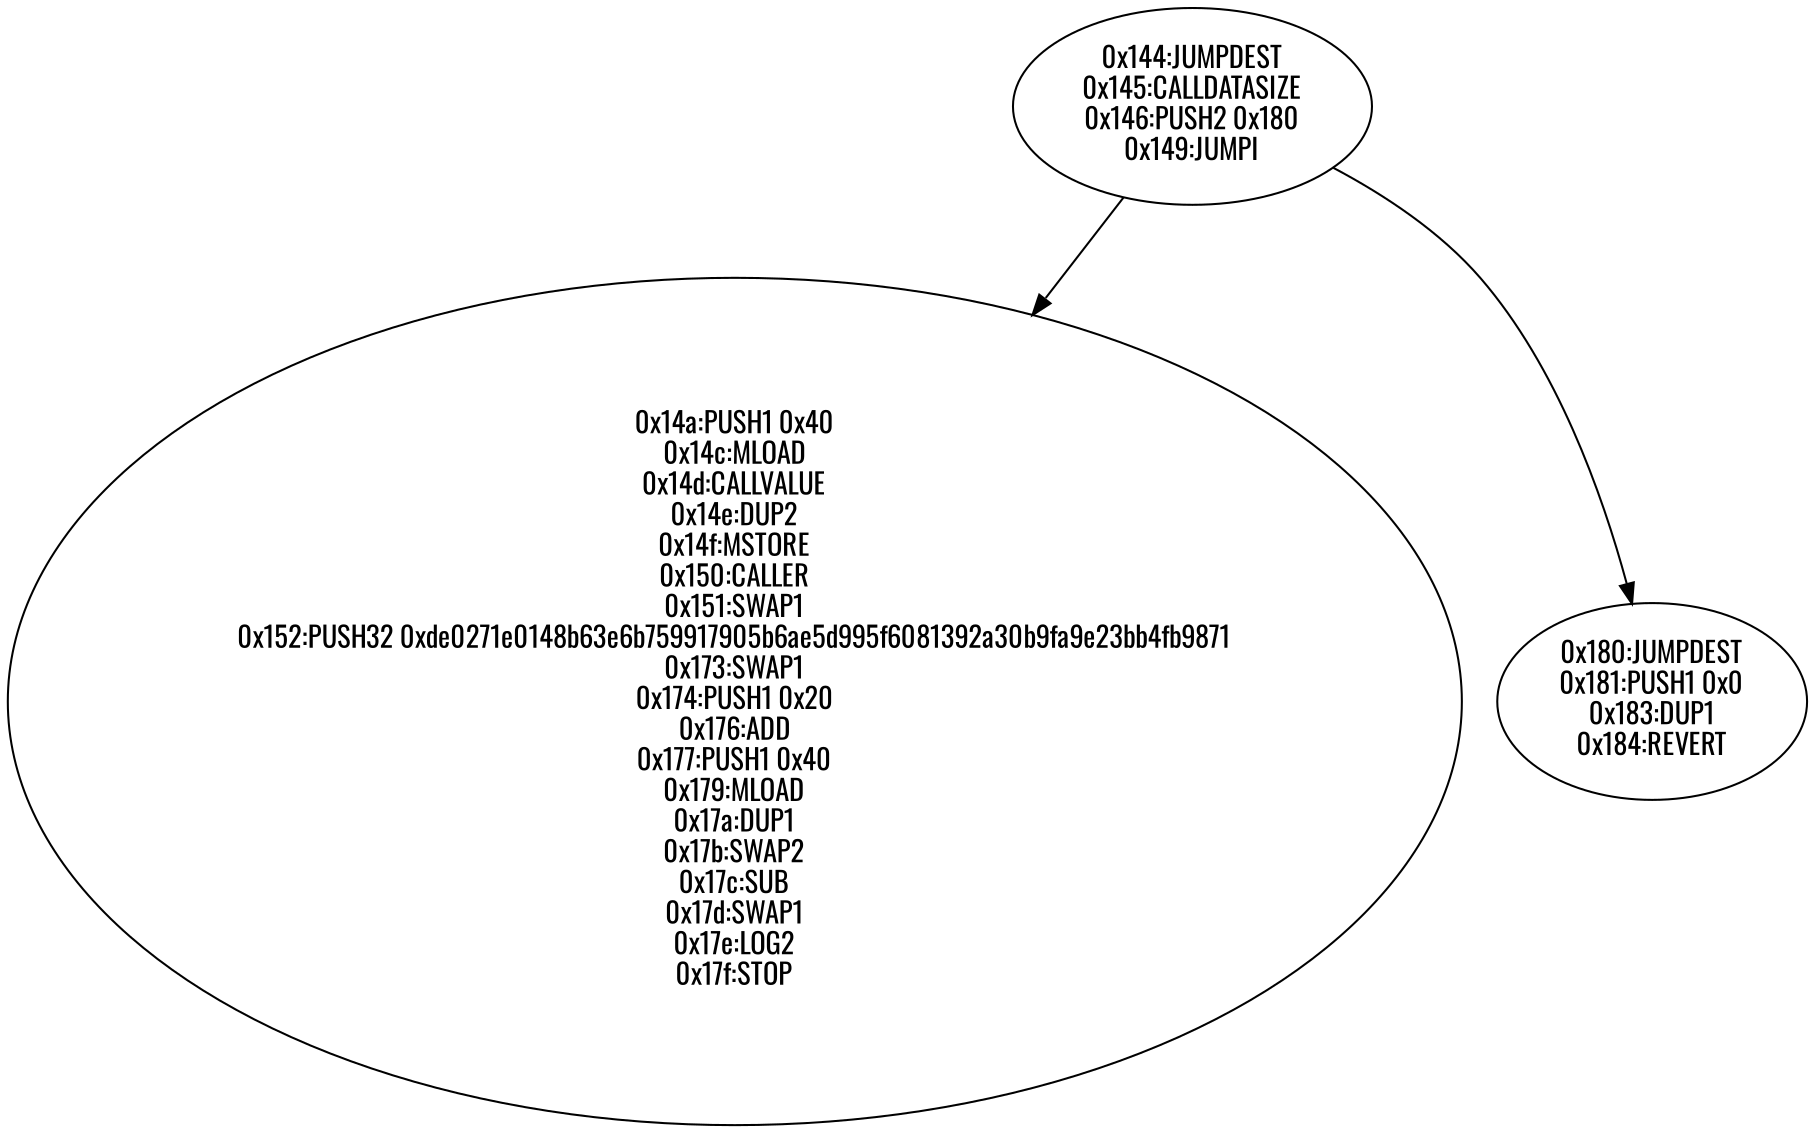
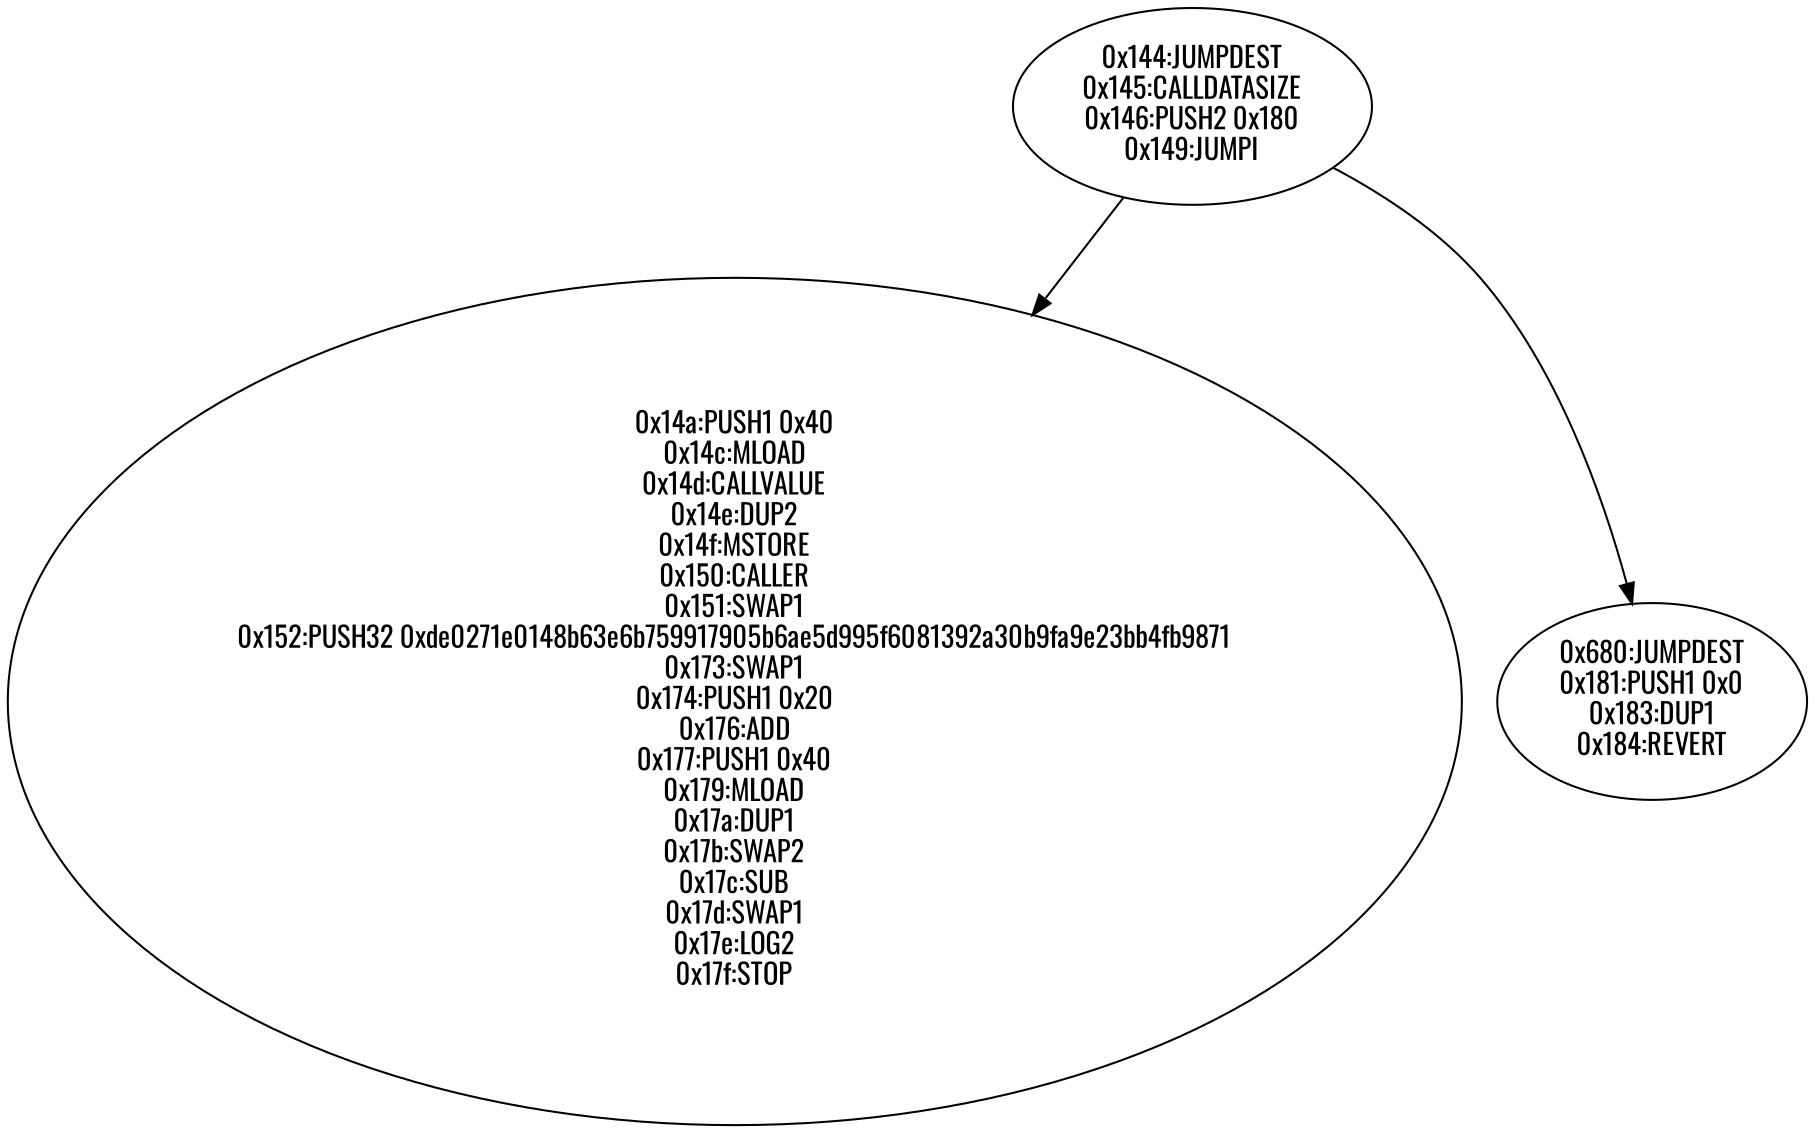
node "0x180:JUMPDEST 0x181:PUSH1 0x0 0x183:DUP1 0x184:REVERT": label "0x180:JUMPDEST 0x181:PUSH1 0x0 0x183:DUP1 0x184:REVERT" -> "0x680:JUMPDEST 0x181:PUSH1 0x0 0x183:DUP1 0x184:REVERT"
